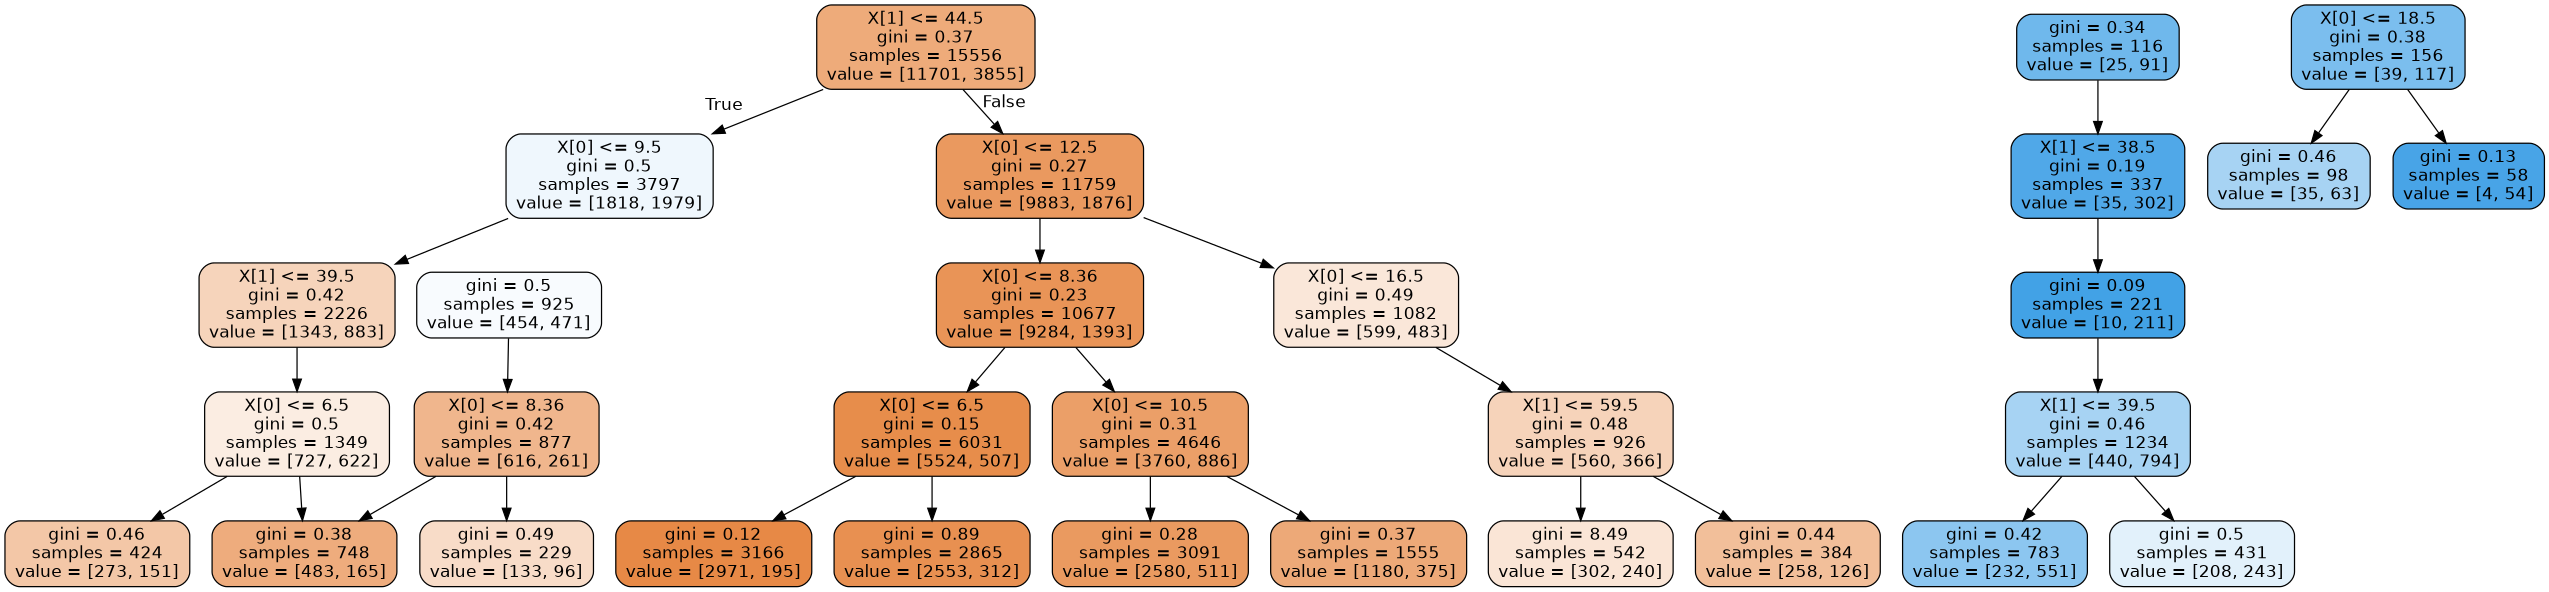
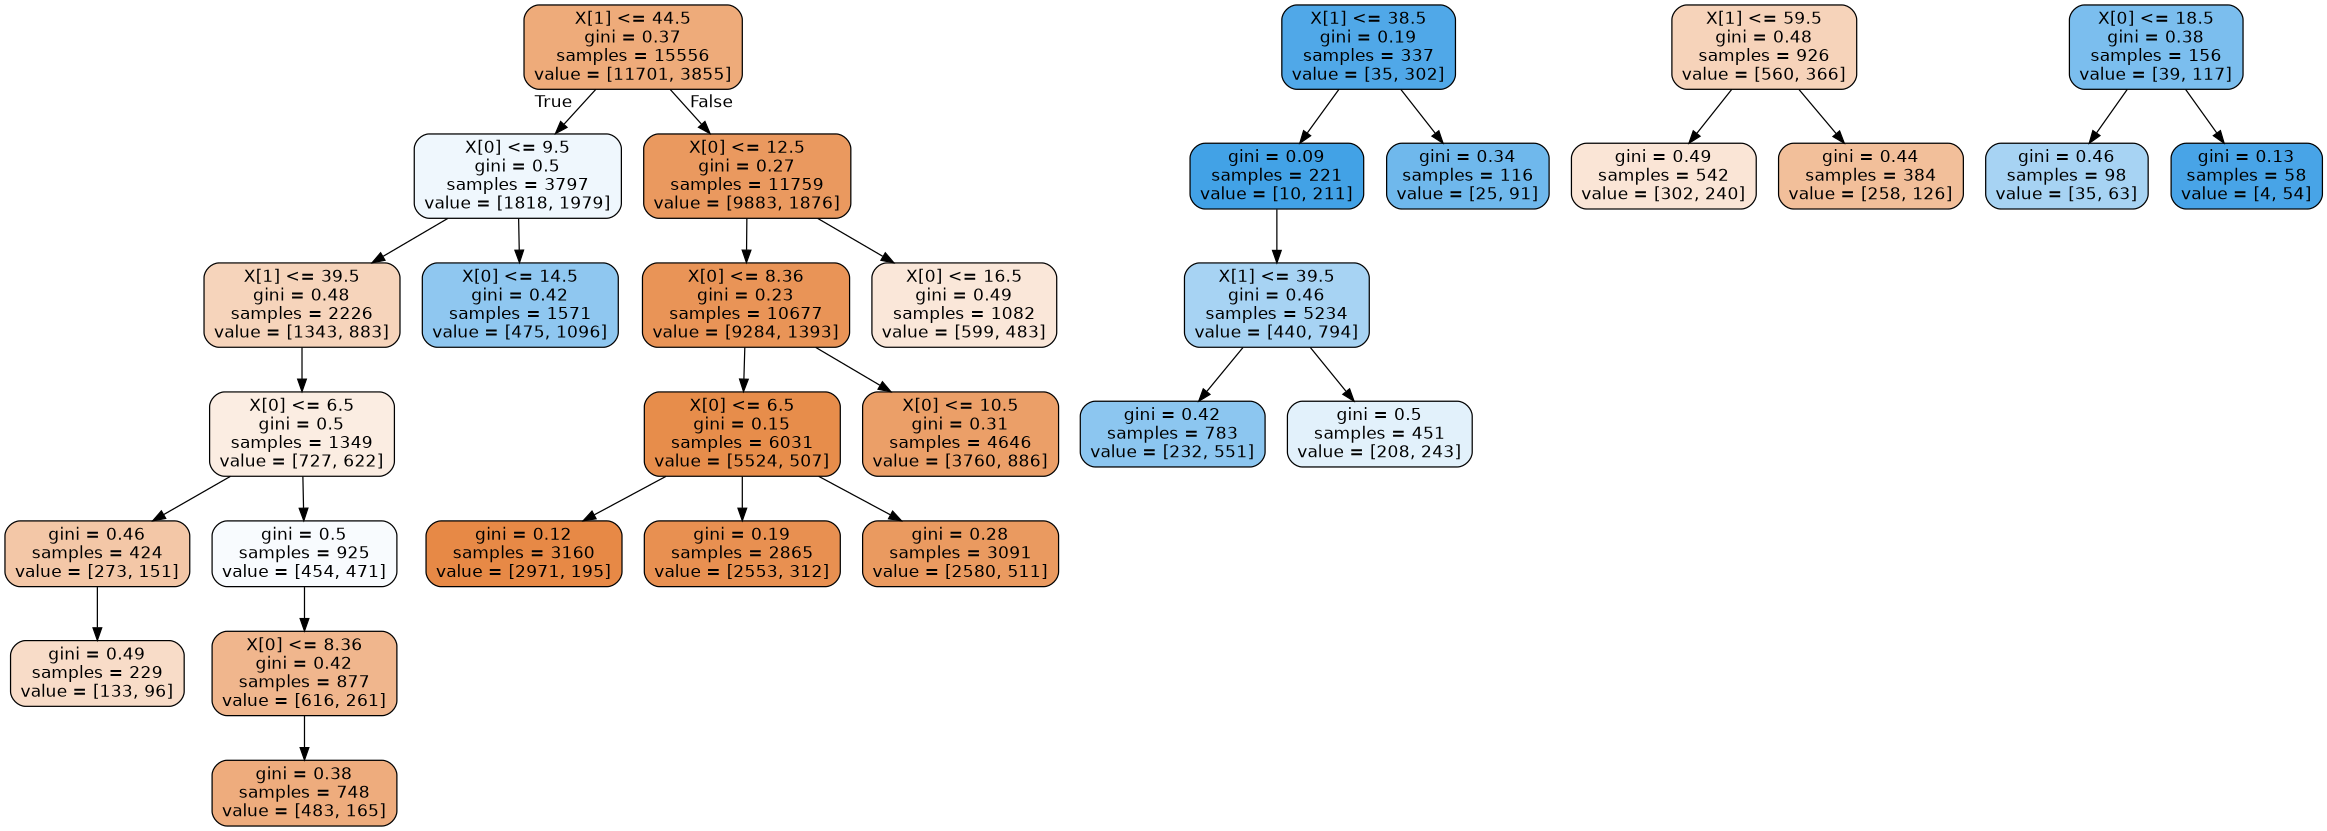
edge "gini = 0.34 samples = 116 value = [25, 91]" -> "X[1] <= 38.5 gini = 0.19 samples = 337 value = [35, 302]": reversed
node "X[1] <= 39.5 gini = 0.42 samples = 2226 value = [1343, 883]": label "X[1] <= 39.5 gini = 0.42 samples = 2226 value = [1343, 883]" -> "X[1] <= 39.5 gini = 0.48 samples = 2226 value = [1343, 883]"
node "X[0] <= 14.5 gini = 0.42 samples = 1571 value = [475, 1096]": added
edge "X[0] <= 16.5 gini = 0.49 samples = 1082 value = [599, 483]" -> "X[1] <= 59.5 gini = 0.48 samples = 926 value = [560, 366]": removed
node "X[1] <= 39.5 gini = 0.46 samples = 1234 value = [440, 794]": label "X[1] <= 39.5 gini = 0.46 samples = 1234 value = [440, 794]" -> "X[1] <= 39.5 gini = 0.46 samples = 5234 value = [440, 794]"
edge "X[0] <= 6.5 gini = 0.5 samples = 1349 value = [727, 622]" -> "gini = 0.38 samples = 748 value = [483, 165]": now "X[0] <= 6.5 gini = 0.5 samples = 1349 value = [727, 622]" -> "gini = 0.5 samples = 925 value = [454, 471]"
edge "X[0] <= 8.36 gini = 0.42 samples = 877 value = [616, 261]" -> "gini = 0.49 samples = 229 value = [133, 96]": now "gini = 0.46 samples = 424 value = [273, 151]" -> "gini = 0.49 samples = 229 value = [133, 96]"
edge "X[0] <= 10.5 gini = 0.31 samples = 4646 value = [3760, 886]" -> "gini = 0.28 samples = 3091 value = [2580, 511]": now "X[0] <= 6.5 gini = 0.15 samples = 6031 value = [5524, 507]" -> "gini = 0.28 samples = 3091 value = [2580, 511]"
node "gini = 0.12 samples = 3166 value = [2971, 195]": label "gini = 0.12 samples = 3166 value = [2971, 195]" -> "gini = 0.12 samples = 3160 value = [2971, 195]"
node "gini = 0.89 samples = 2865 value = [2553, 312]": label "gini = 0.89 samples = 2865 value = [2553, 312]" -> "gini = 0.19 samples = 2865 value = [2553, 312]"
node "gini = 0.37 samples = 1555 value = [1180, 375]": removed
node "gini = 8.49 samples = 542 value = [302, 240]": label "gini = 8.49 samples = 542 value = [302, 240]" -> "gini = 0.49 samples = 542 value = [302, 240]"
node "gini = 0.5 samples = 431 value = [208, 243]": label "gini = 0.5 samples = 431 value = [208, 243]" -> "gini = 0.5 samples = 451 value = [208, 243]"
